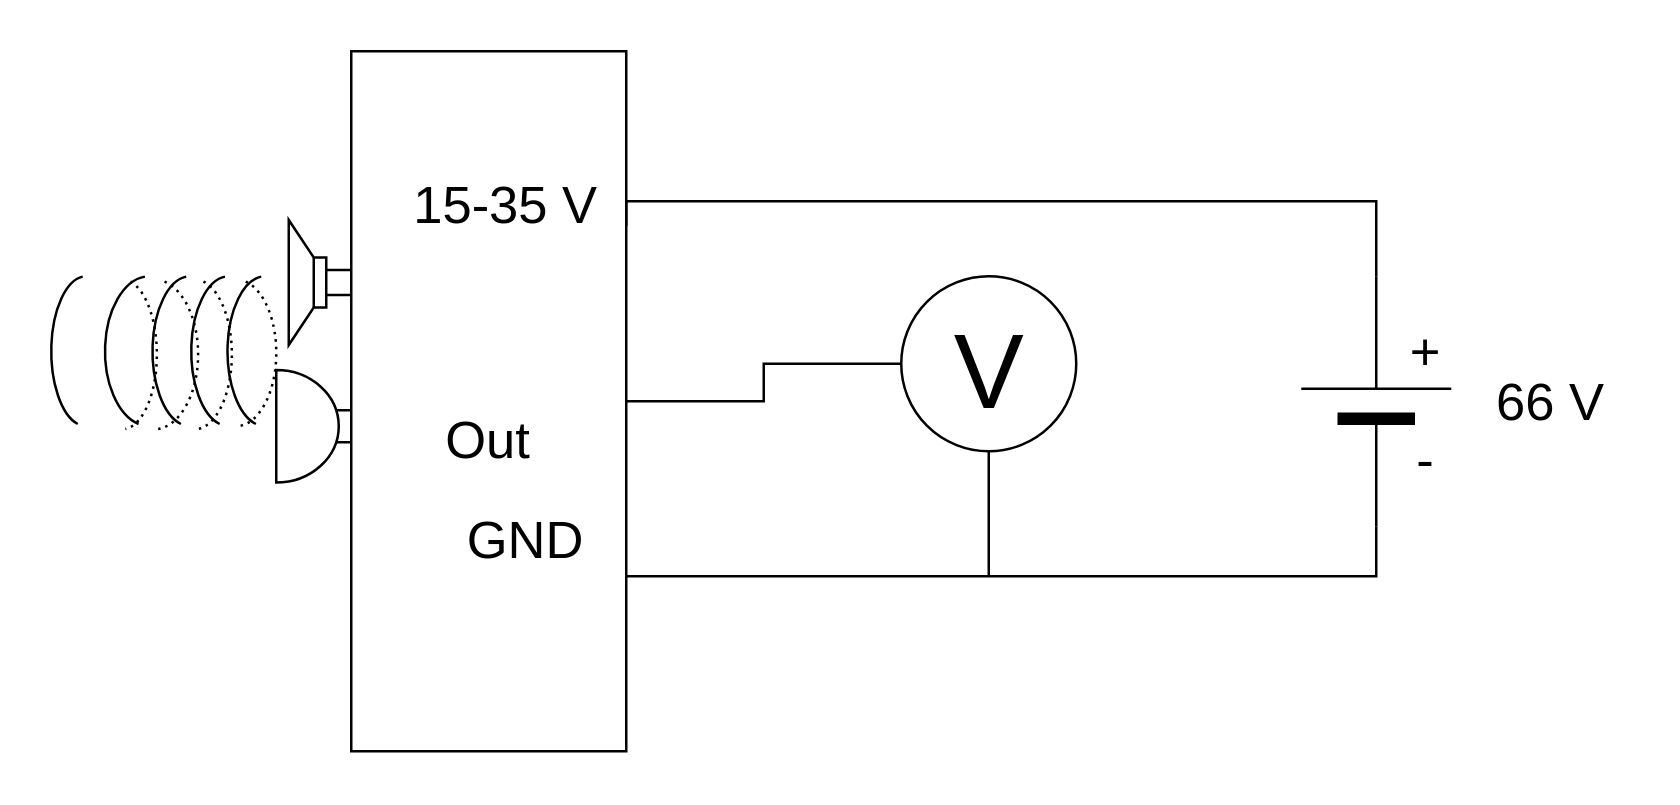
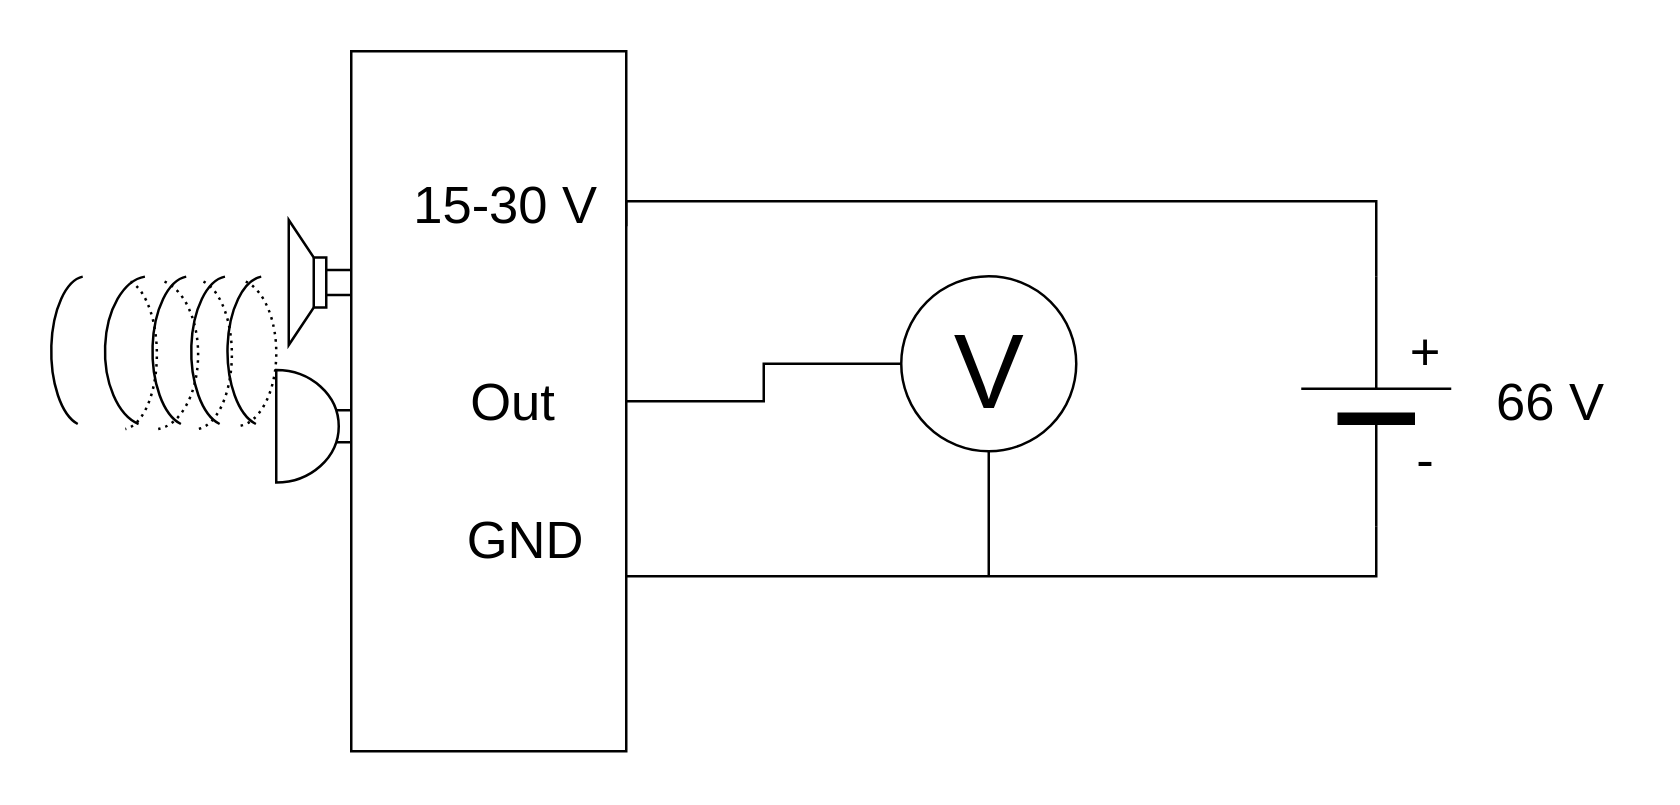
node "15-35 V": label "15-35 V" -> "15-30 V"
node "Out": moved (489, 439) -> (514, 401)
